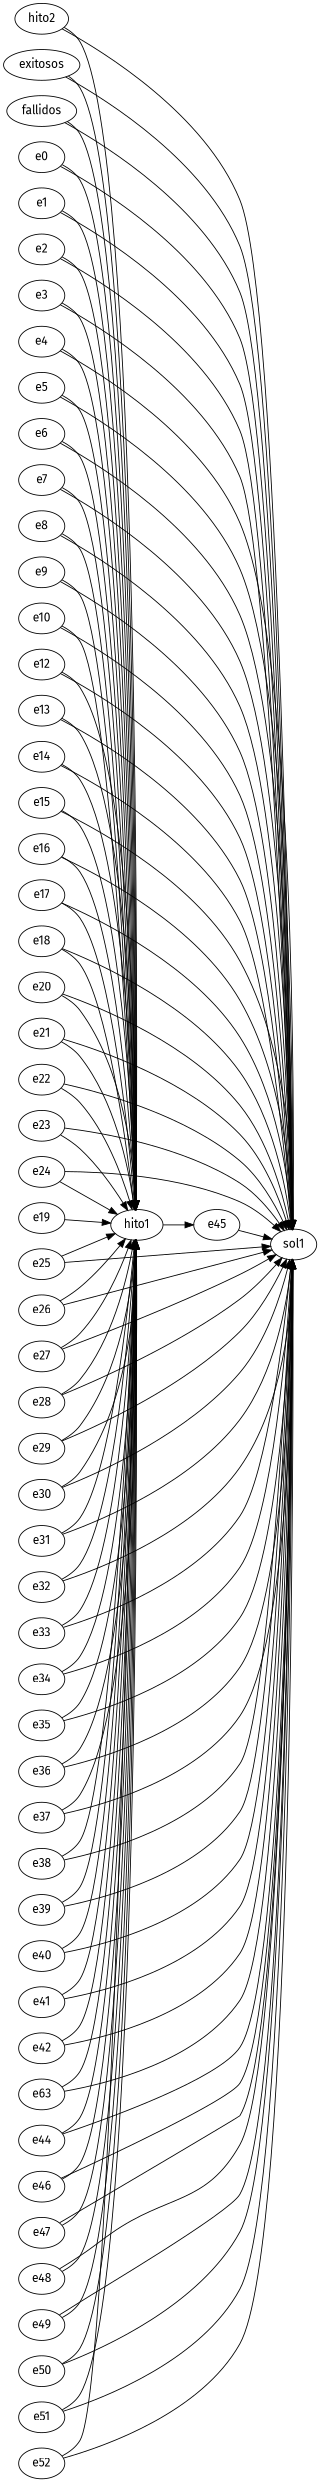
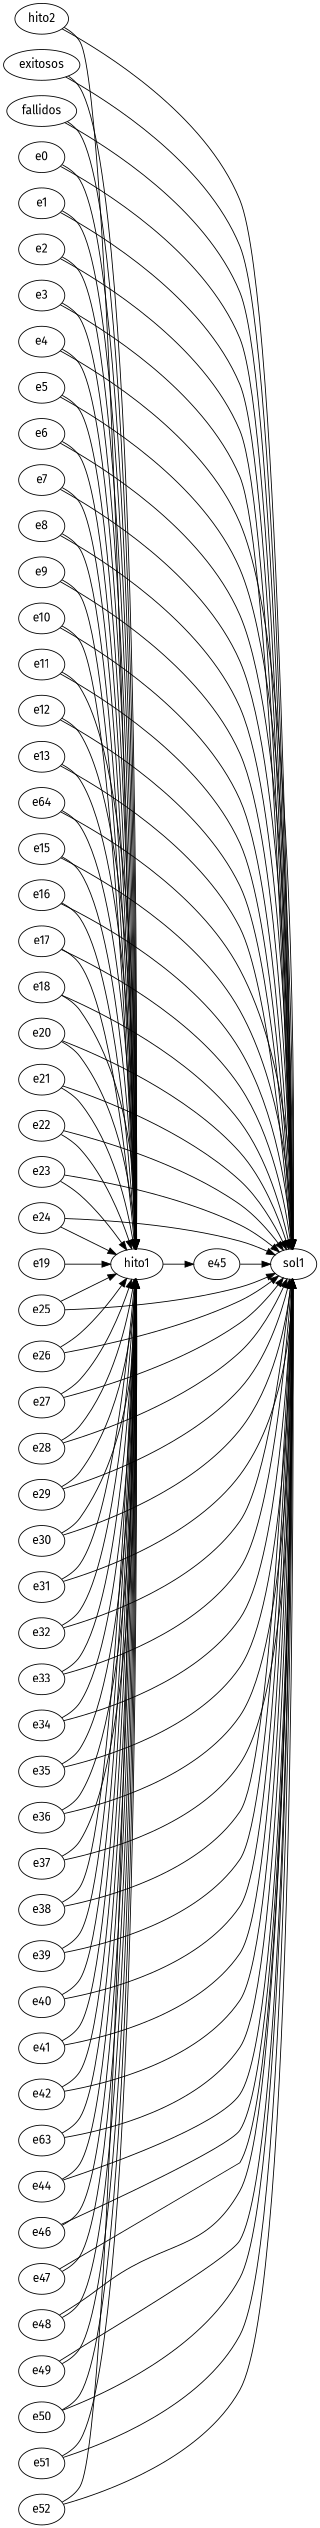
node "e11": added
node "e14": label "e14" -> "e64"
